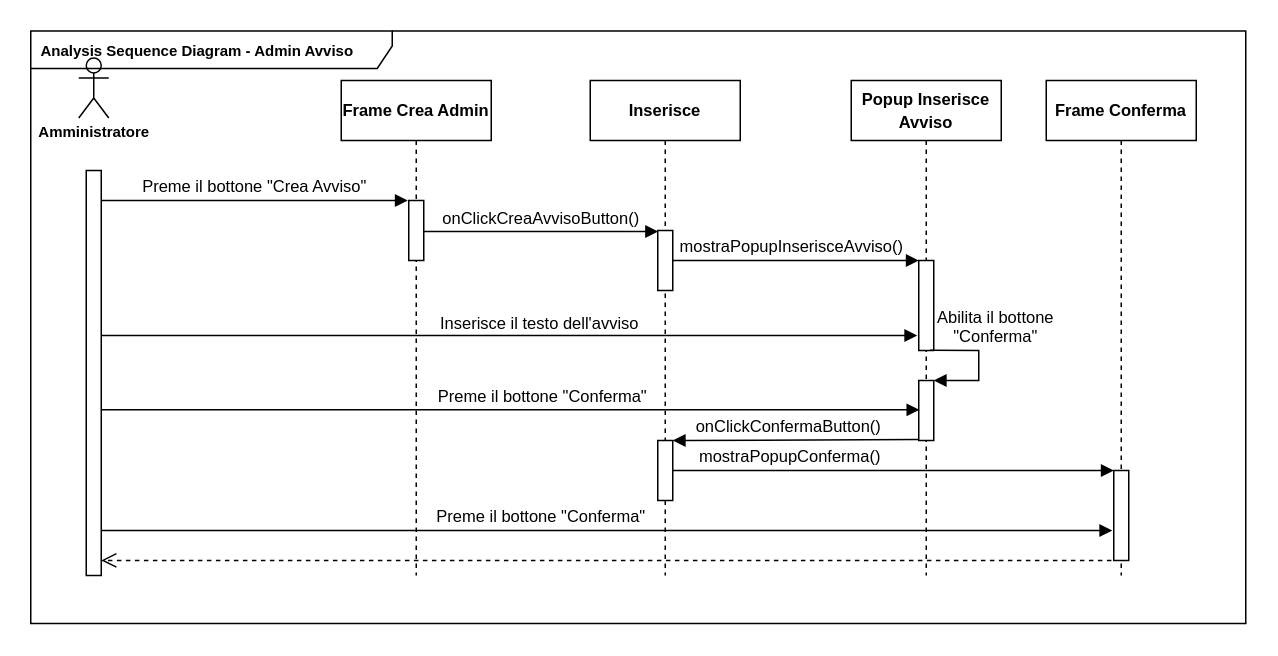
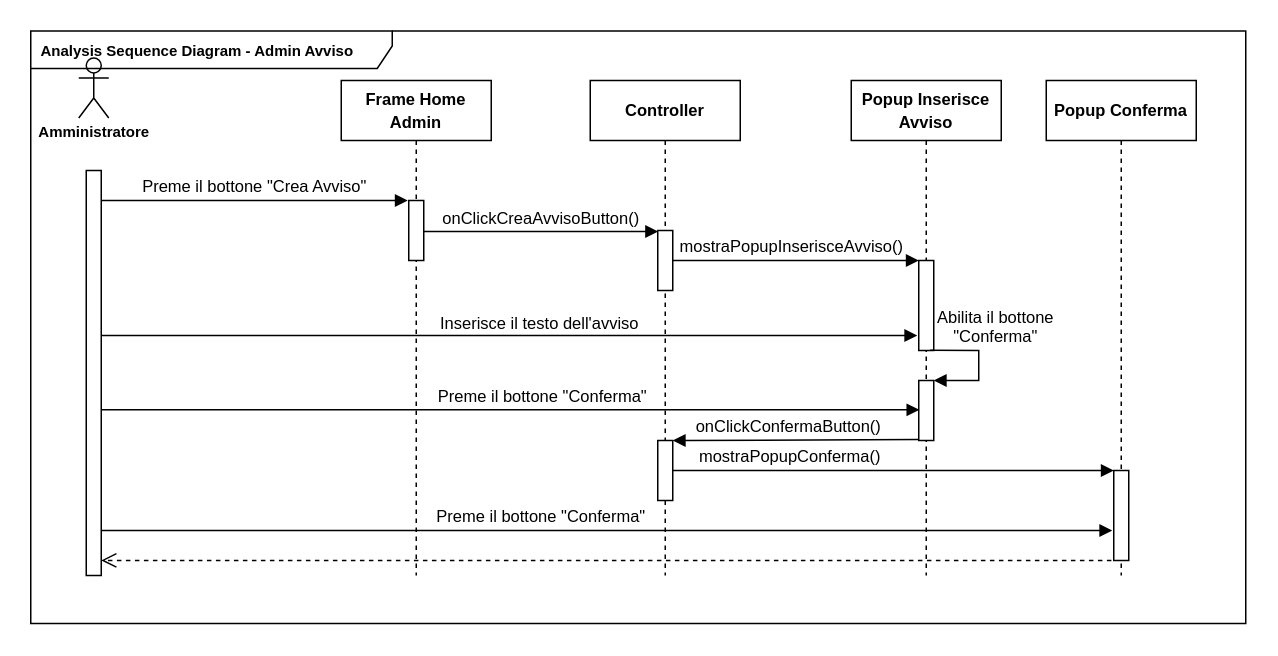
node "Frame Crea Admin": label "Frame Crea Admin" -> "Frame Home Admin"
node "Inserisce": label "Inserisce" -> "Controller"
node "Frame Conferma": label "Frame Conferma" -> "Popup Conferma"
